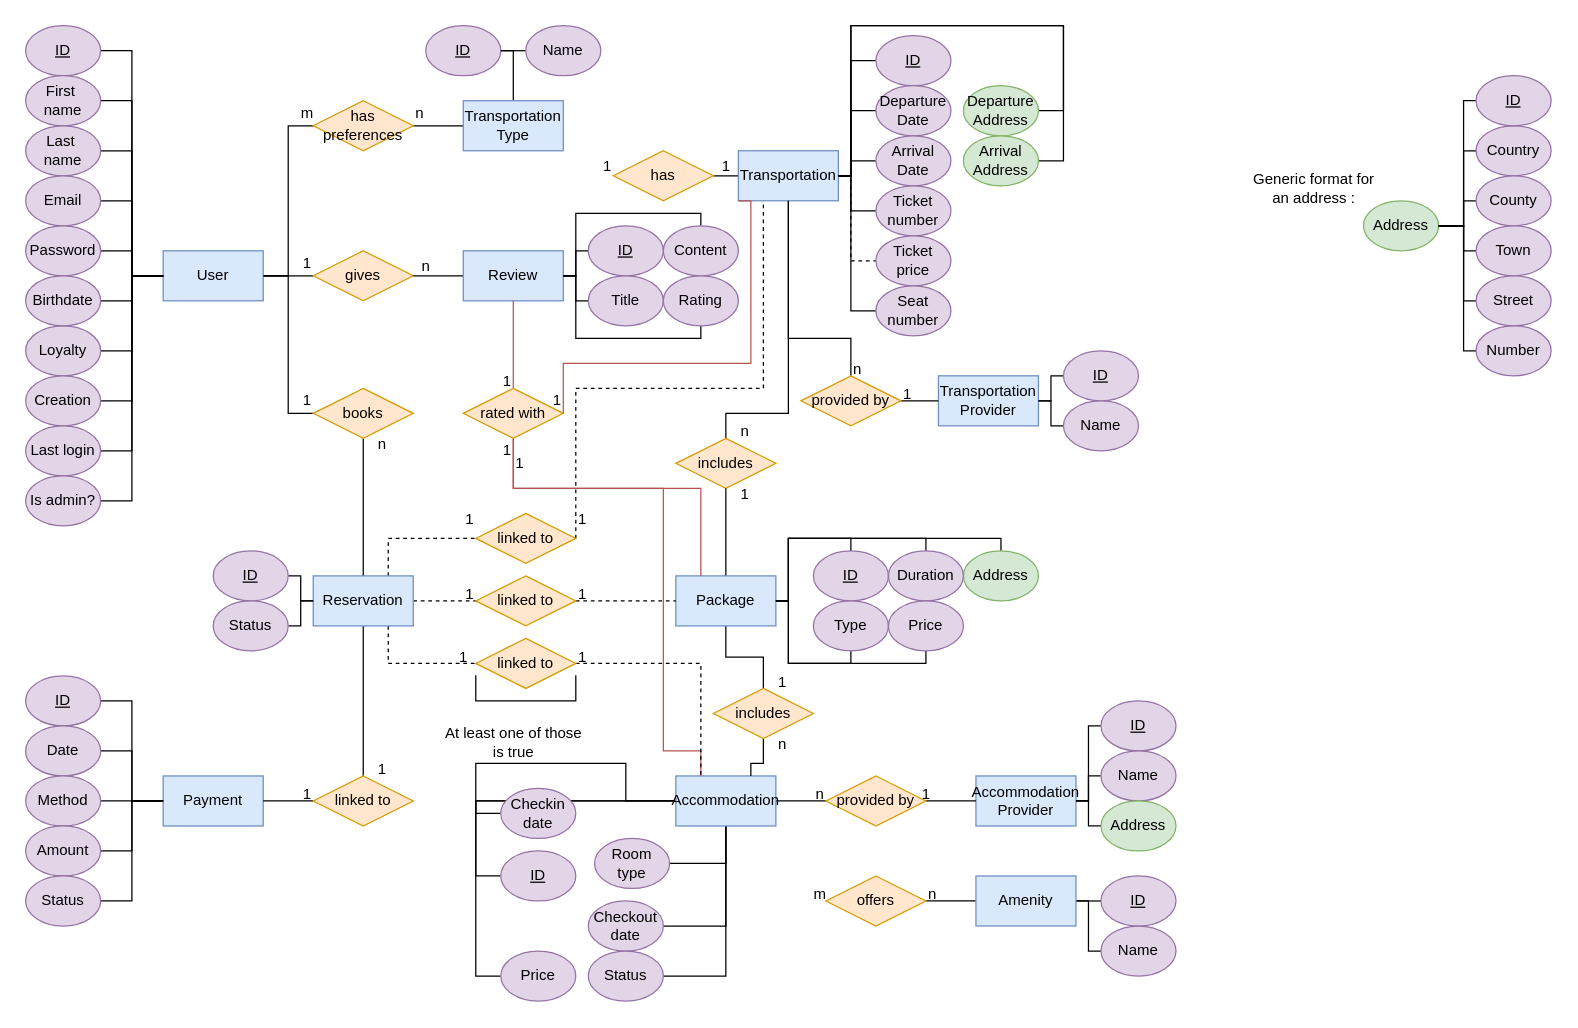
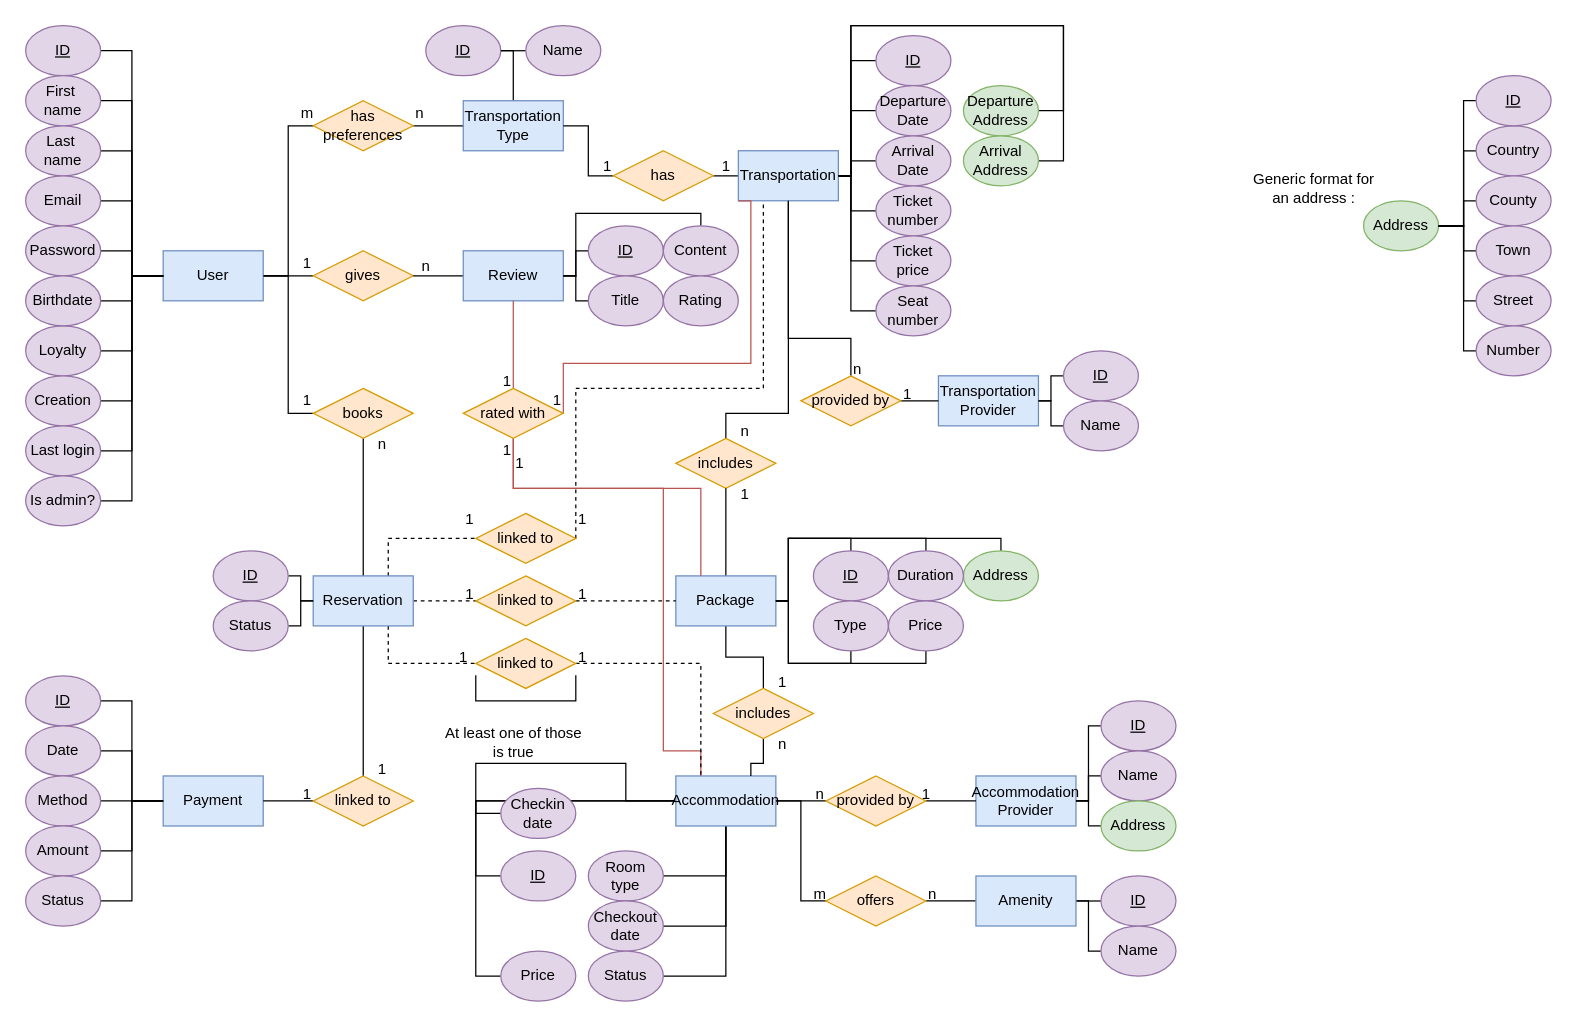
edge "Transportation Type" -- "has": added
edge "Transportation" -- "Ticket price": style dashed -> solid
edge "Review" -- "Rating": removed
node "Room type": moved (632, 863) -> (626, 876)
edge "Accommodation" -- "offers": added
